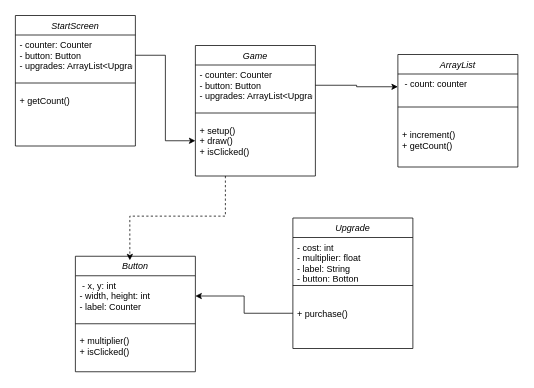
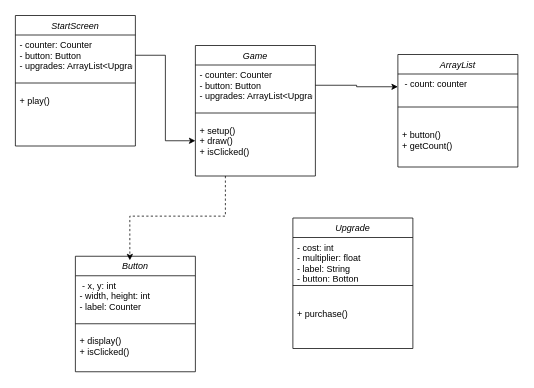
node "+ getCount()": label "+ getCount()" -> "+ play()"
node "+ increment() + getCount()": label "+ increment() + getCount()" -> "+ button() + getCount()"
edge "+ purchase()" -> "- x, y: int - width, height: int - label: Counter": removed
node "+ multiplier() + isClicked()": label "+ multiplier() + isClicked()" -> "+ display() + isClicked()"
